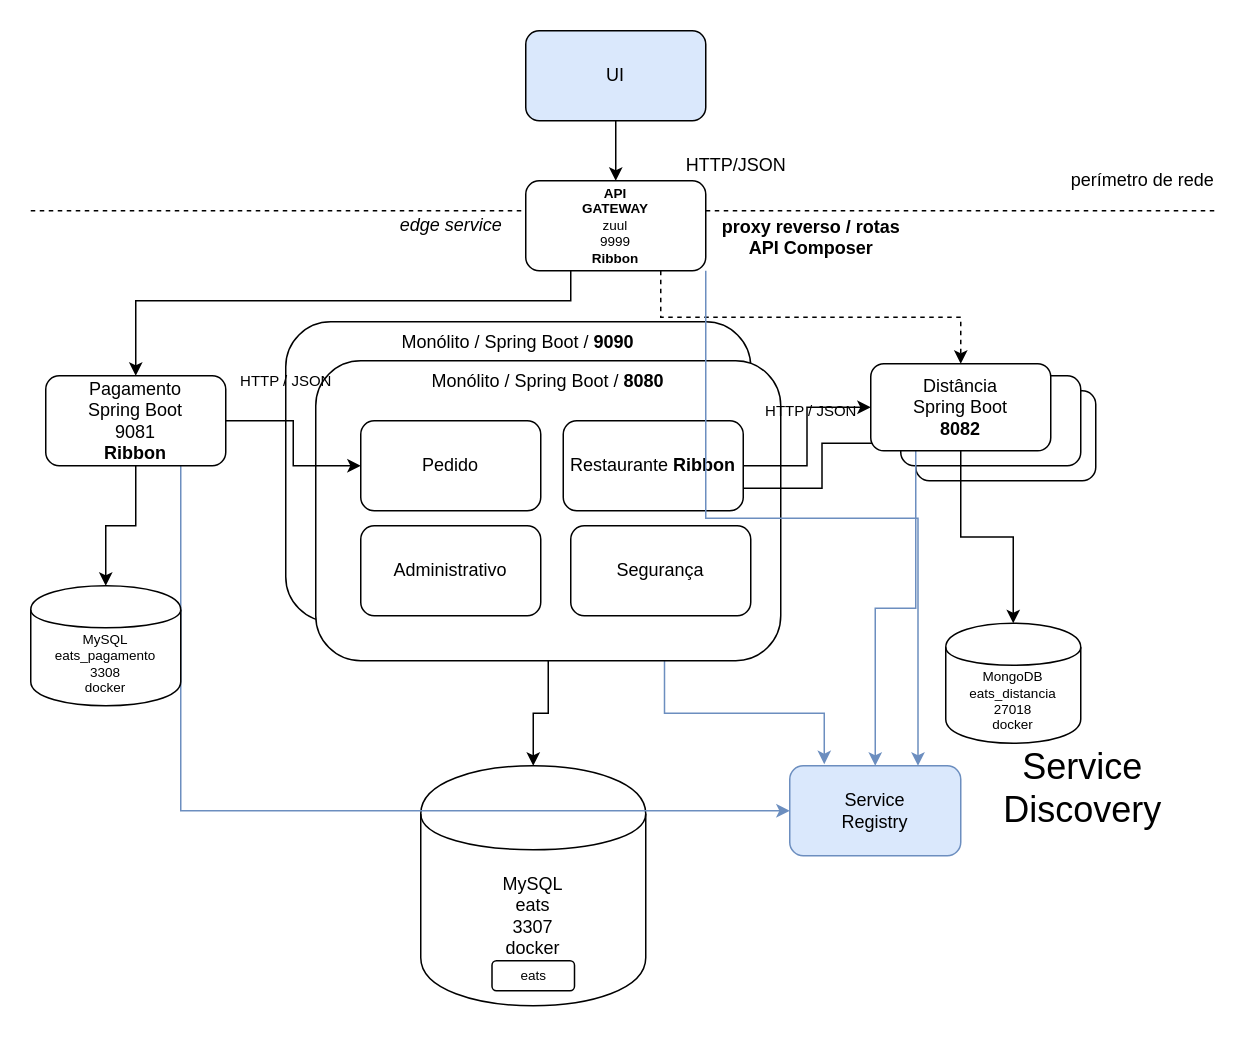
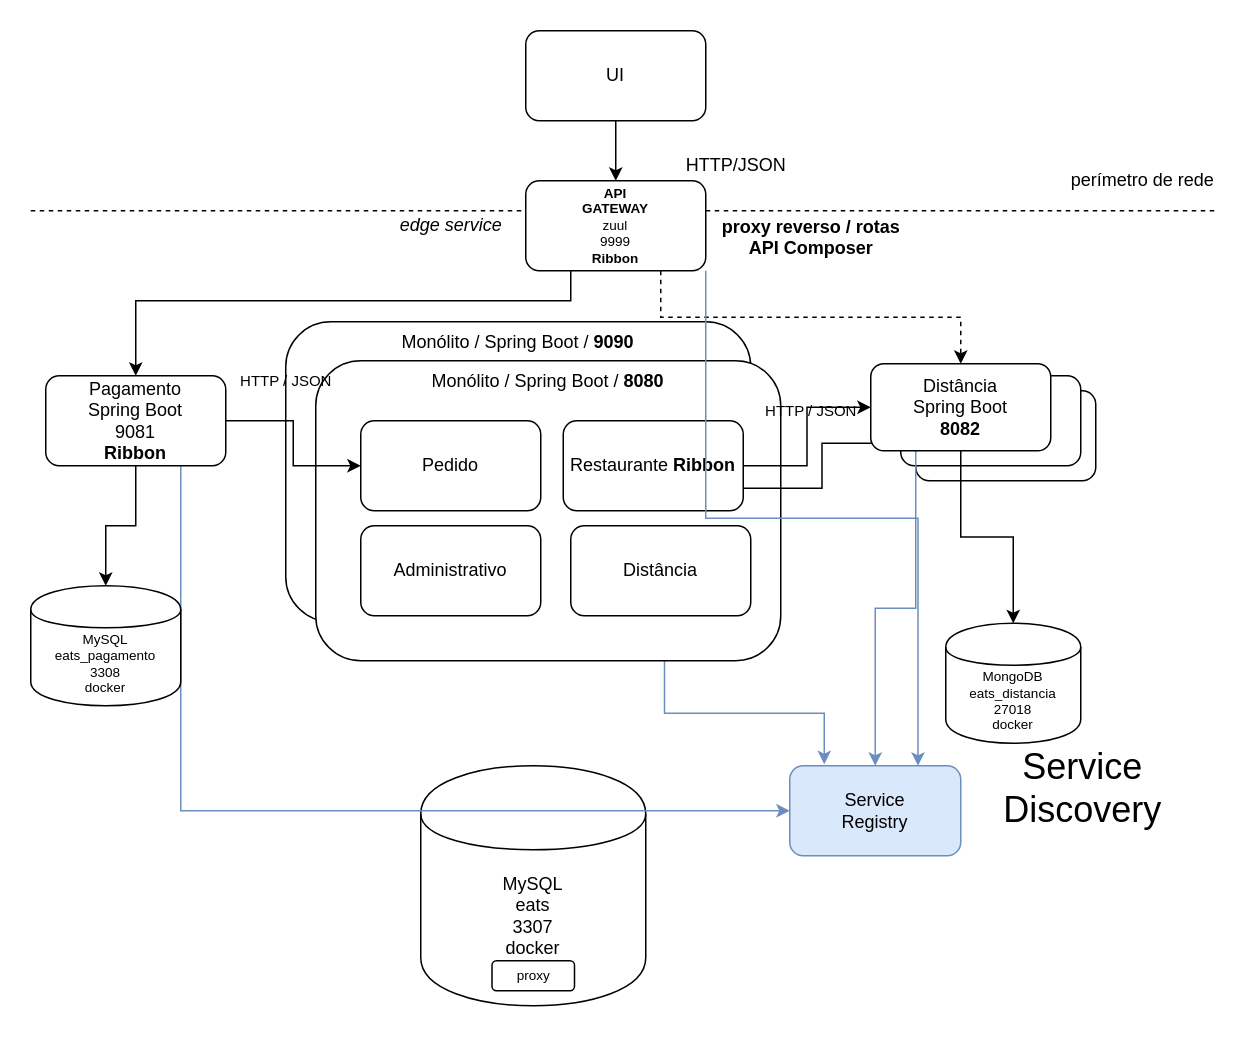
node "UI": fillcolor #dae8fc -> #ffffff
node "Segurança": label "Segurança" -> "Distância"
edge "Monólito / Spring Boot / 8080" -> "MySQL eats 3307 docker": removed
node "eats": label "eats" -> "proxy"
